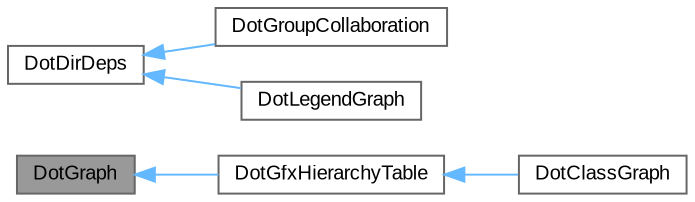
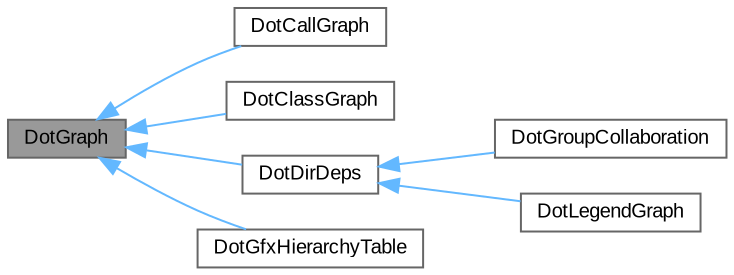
node "DotCallGraph": added
edge "DotDirDeps" -> "DotGraph": added
edge "DotClassGraph" -> "DotGfxHierarchyTable": now "DotClassGraph" -> "DotGraph"
